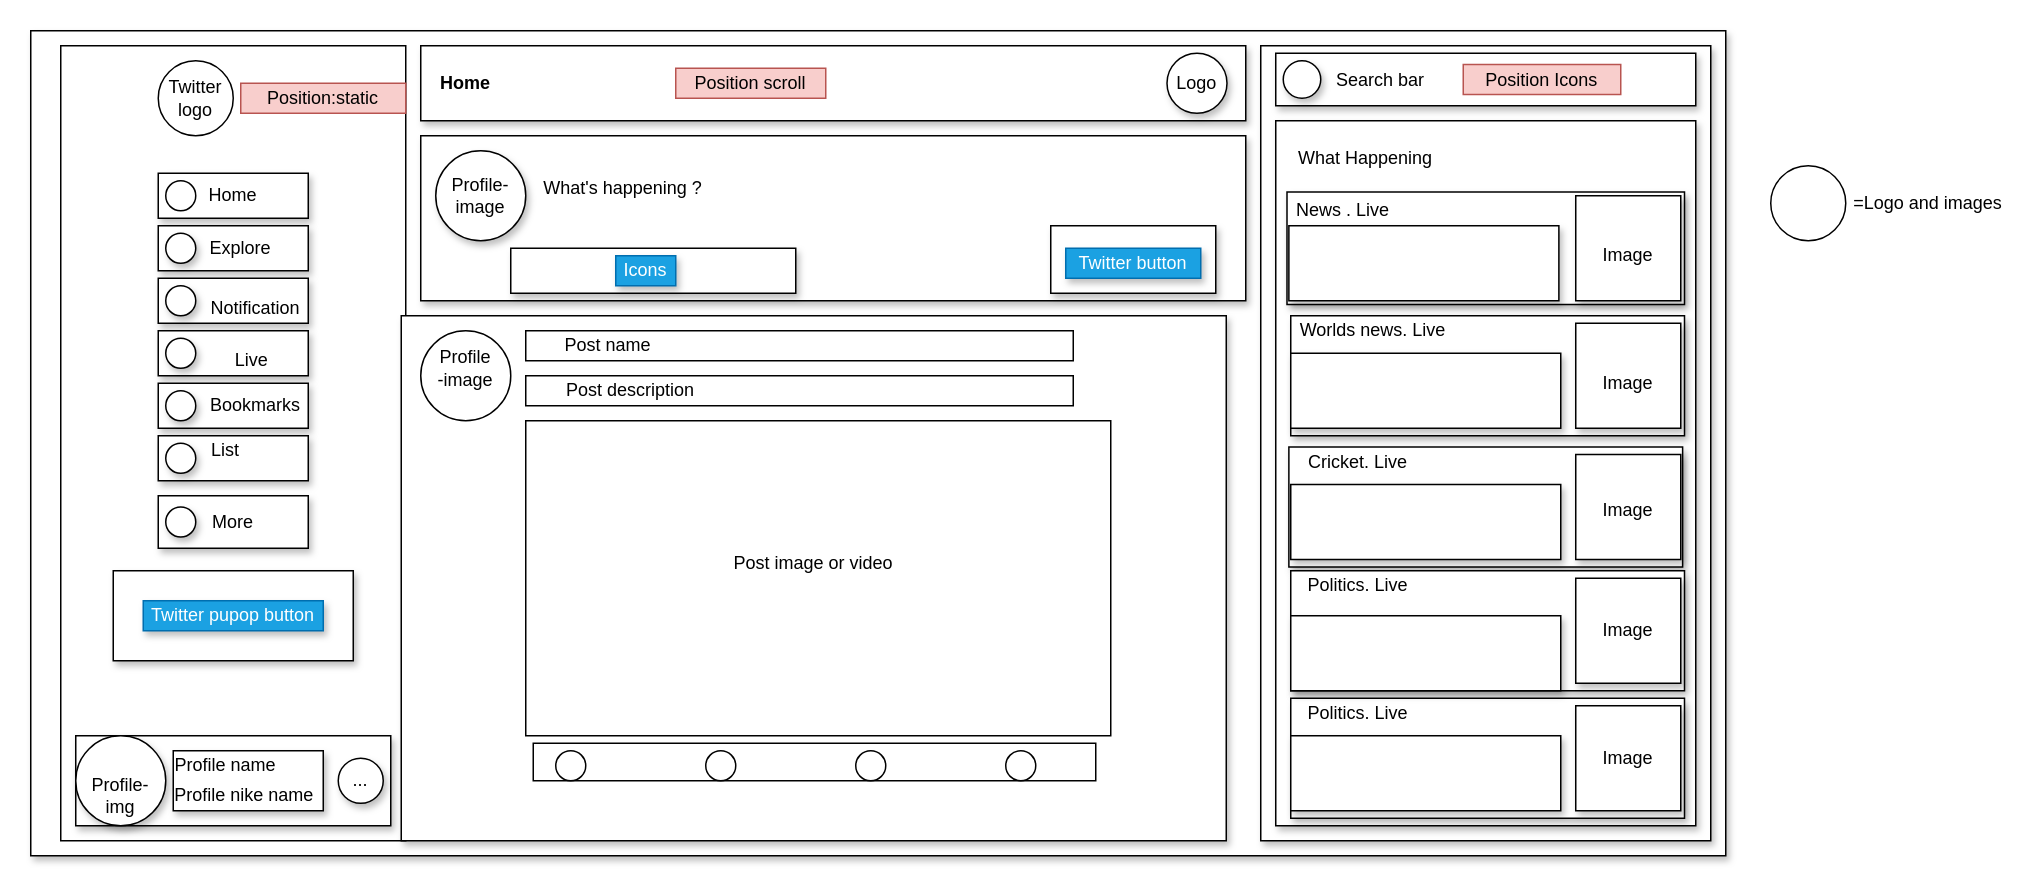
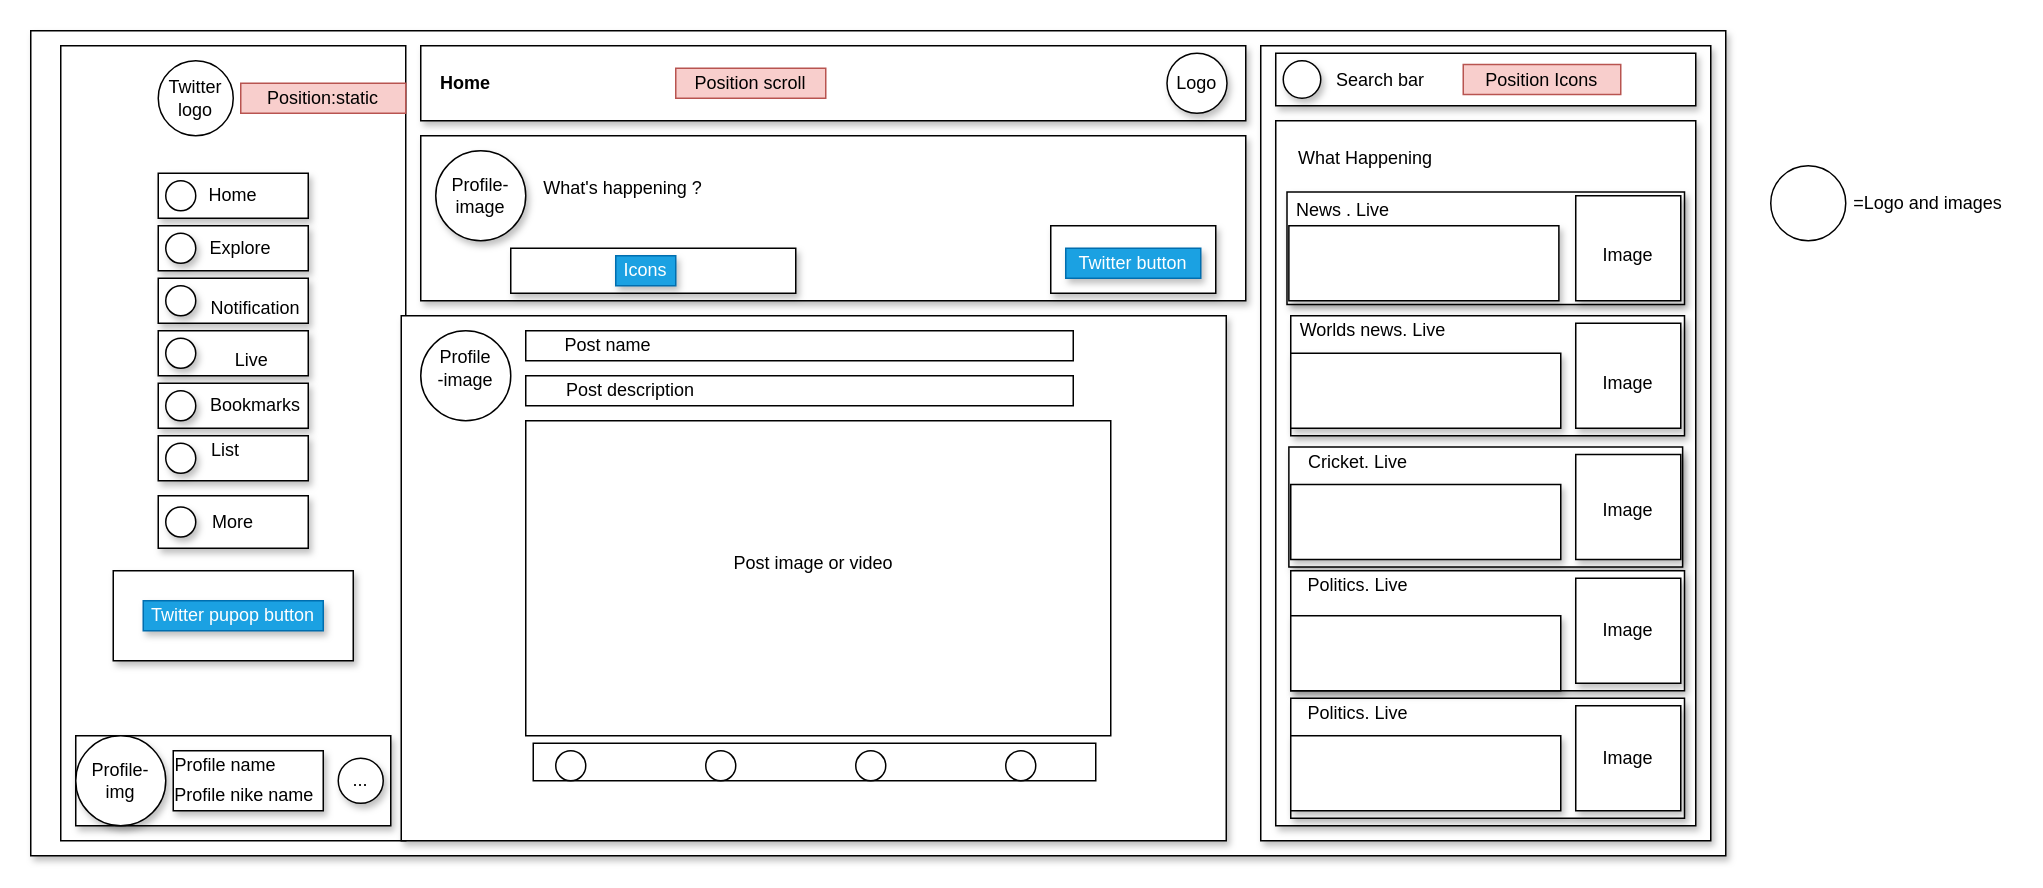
node "Profile-img": moved (121, 796) -> (121, 781)
